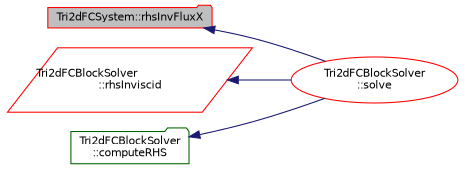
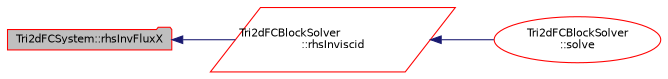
edge "Tri2dFCBlockSolver ::solve" -> "Tri2dFCSystem::rhsInvFluxX": now "Tri2dFCBlockSolver ::rhsInviscid" -> "Tri2dFCSystem::rhsInvFluxX"
node "Tri2dFCBlockSolver ::computeRHS": removed
